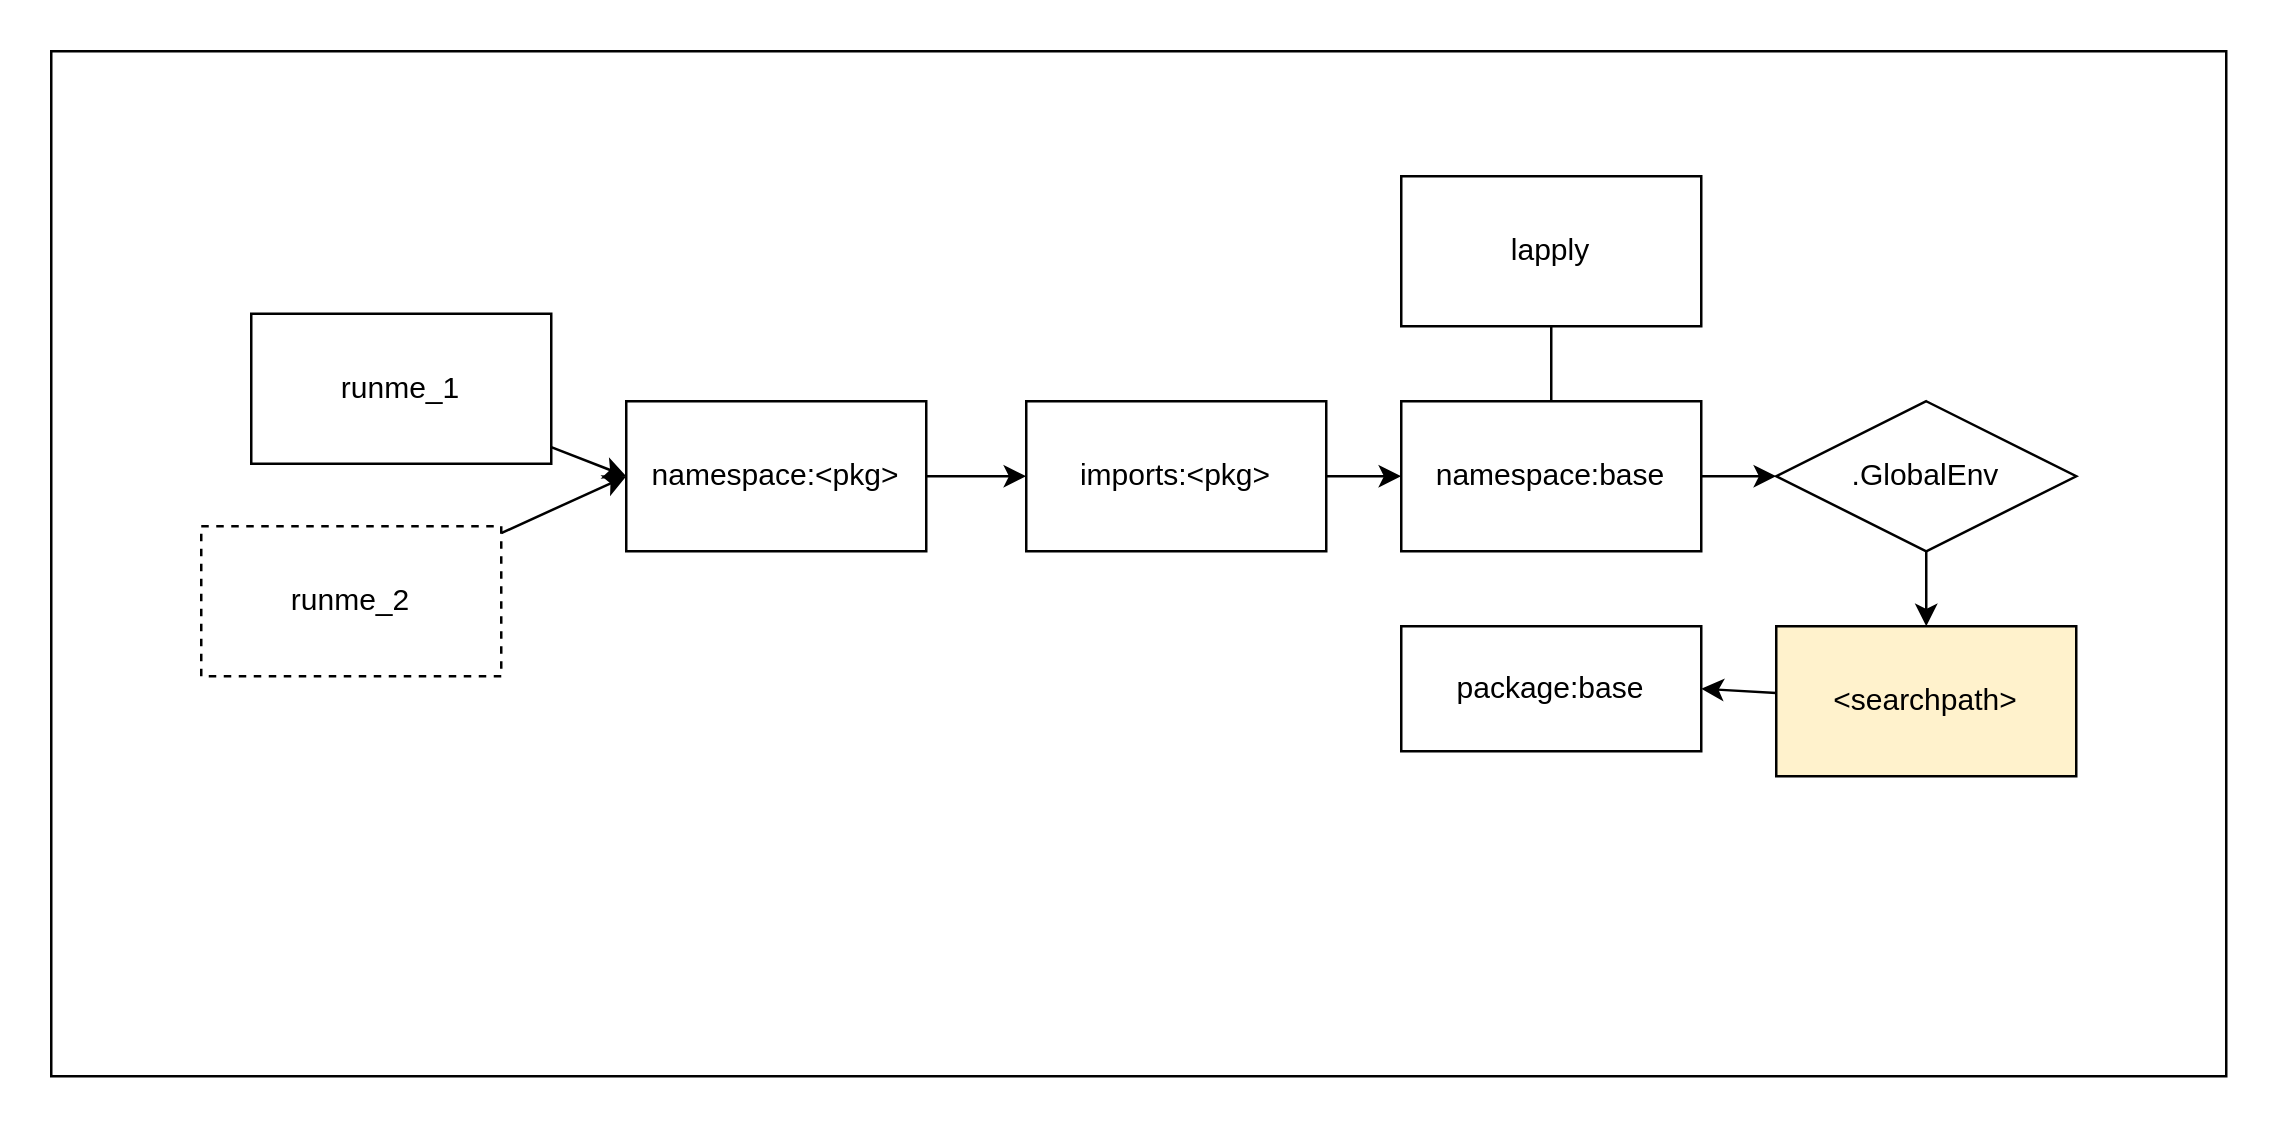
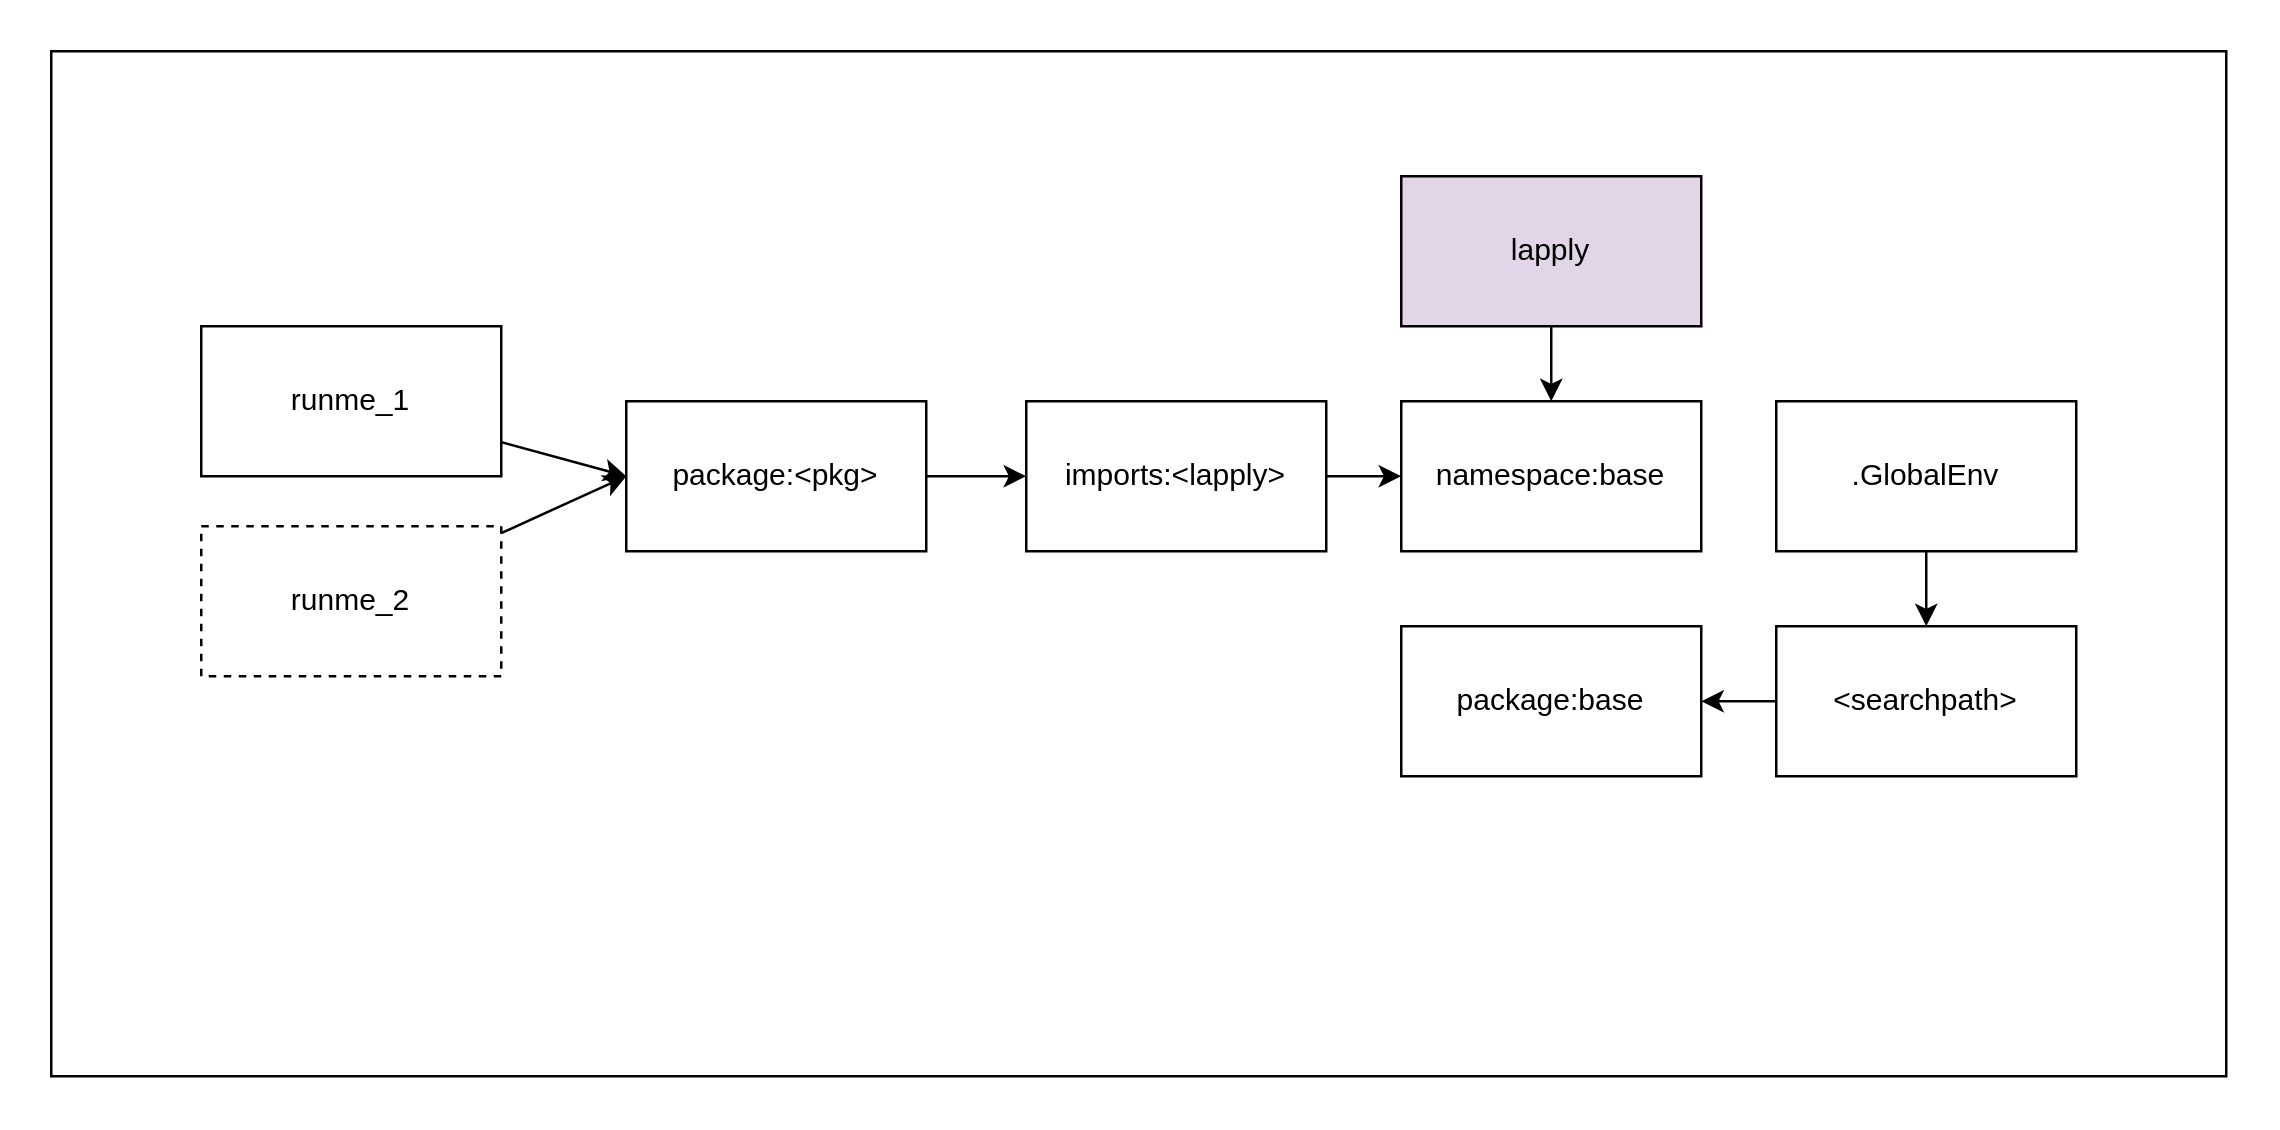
node "lapply": fillcolor #ffffff -> #e1d5e7
node "runme_1": moved (401, 389) -> (351, 401)
edge "lapply" -- "namespace:base": arrowhead none -> classic
node "namespace:<pkg>": label "namespace:<pkg>" -> "package:<pkg>"
node "imports:<pkg>": label "imports:<pkg>" -> "imports:<lapply>"
edge "namespace:base" -> ".GlobalEnv": removed
node ".GlobalEnv": shape diamond -> rectangle
node "package:base": size 300x125 -> 300x150
node "<searchpath>": fillcolor #fff2cc -> #ffffff
